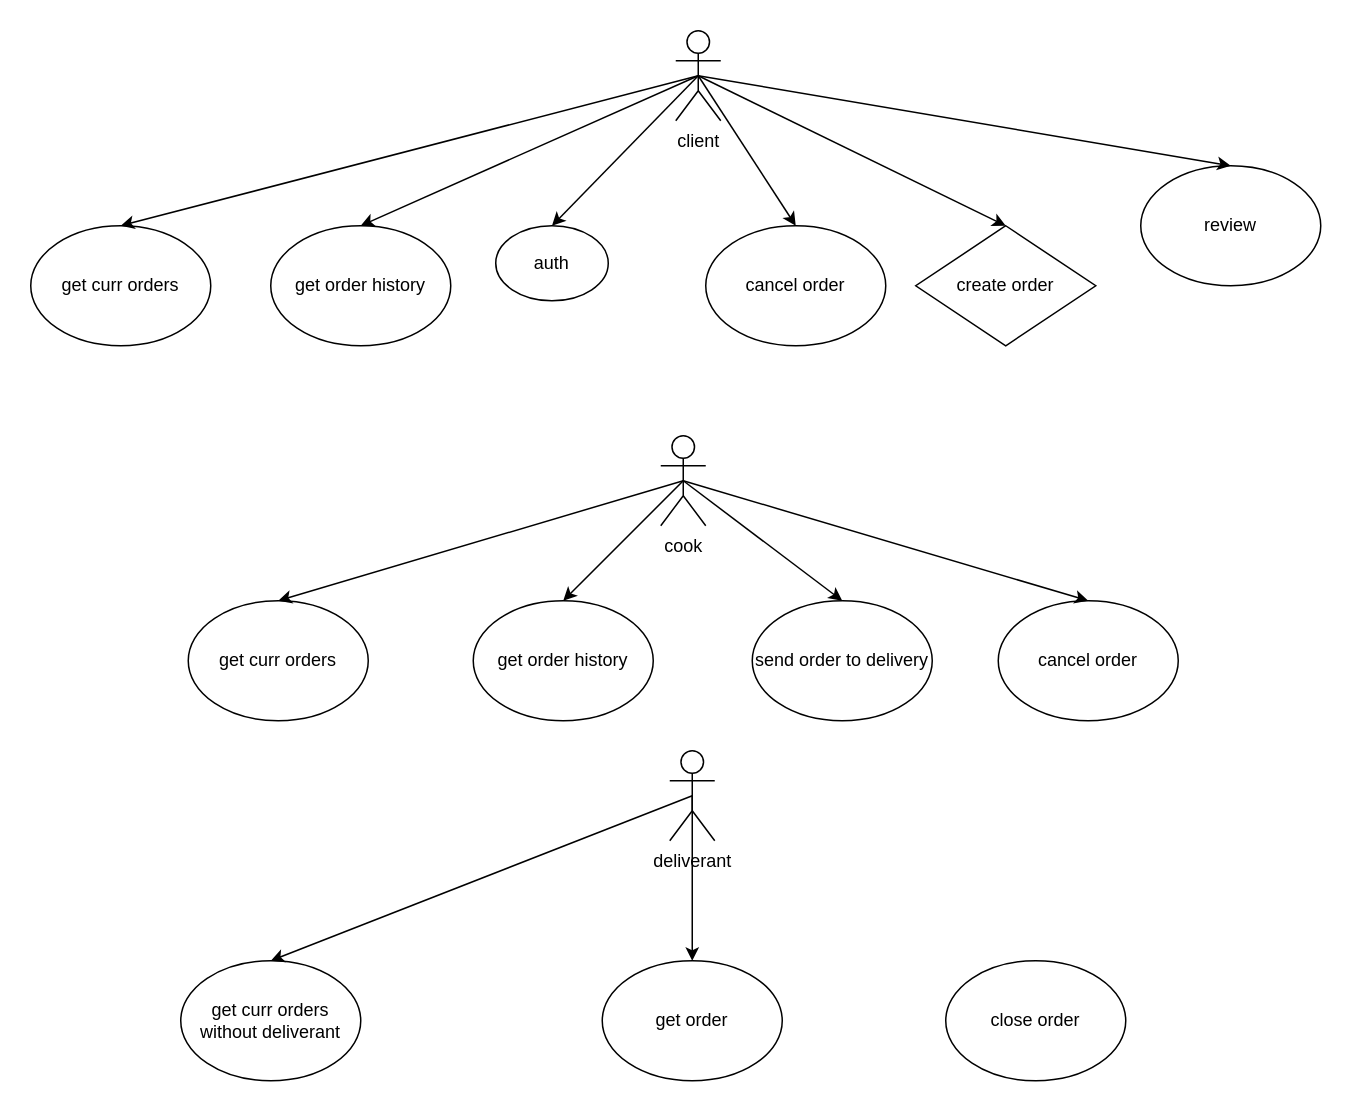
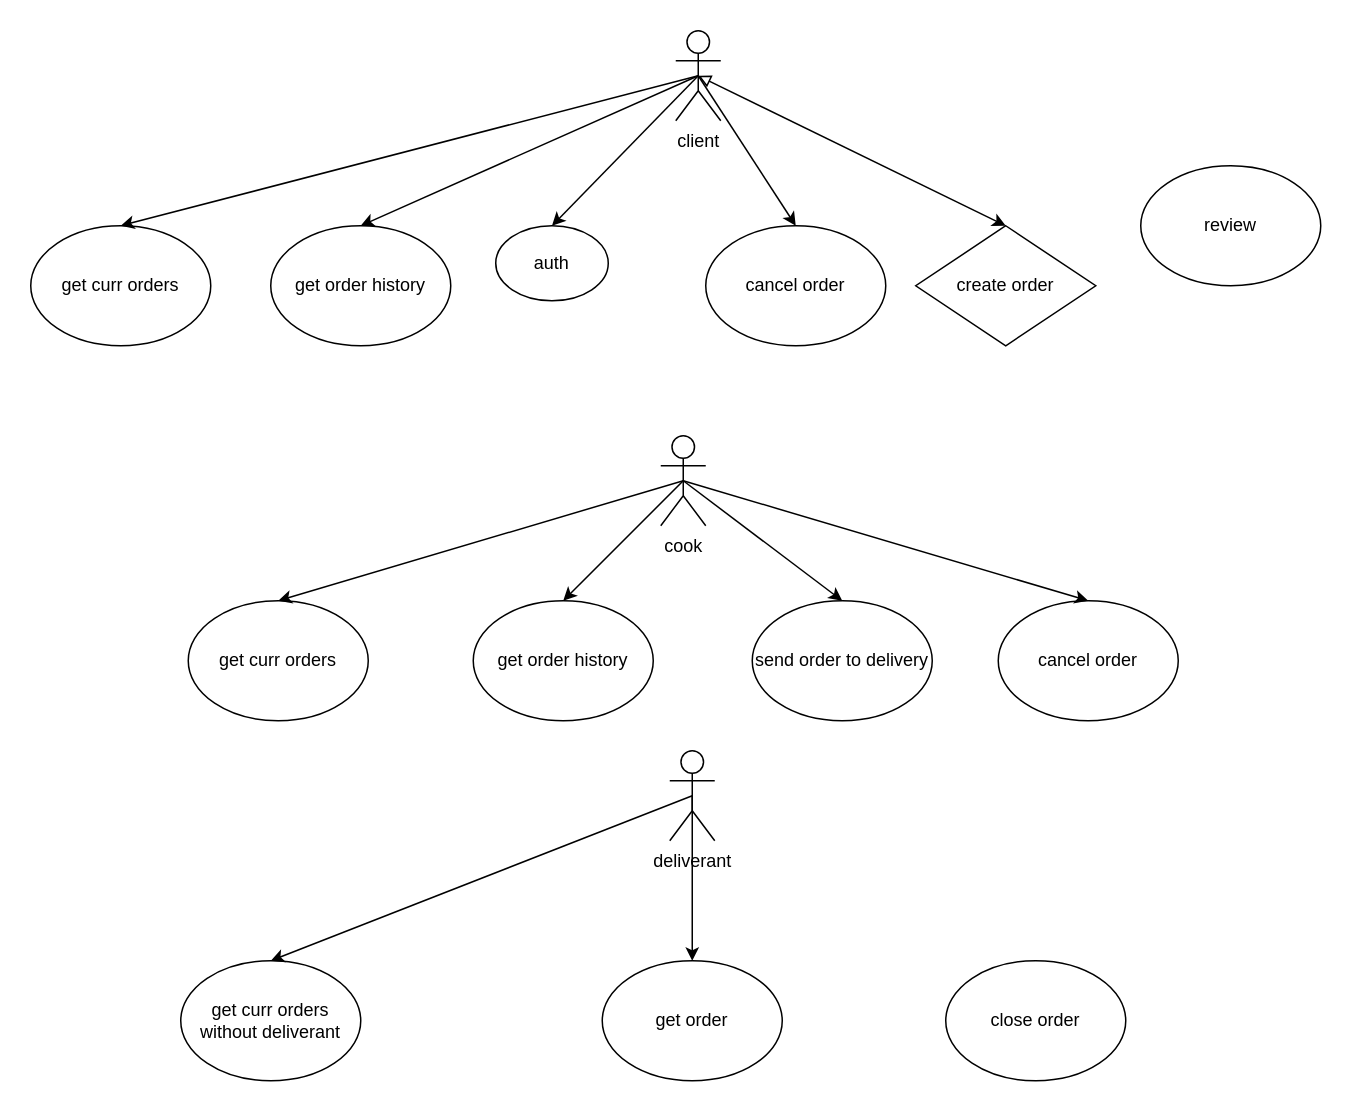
edge "client" -> "create order": arrowhead none -> block
edge "client" -> "review": removed
